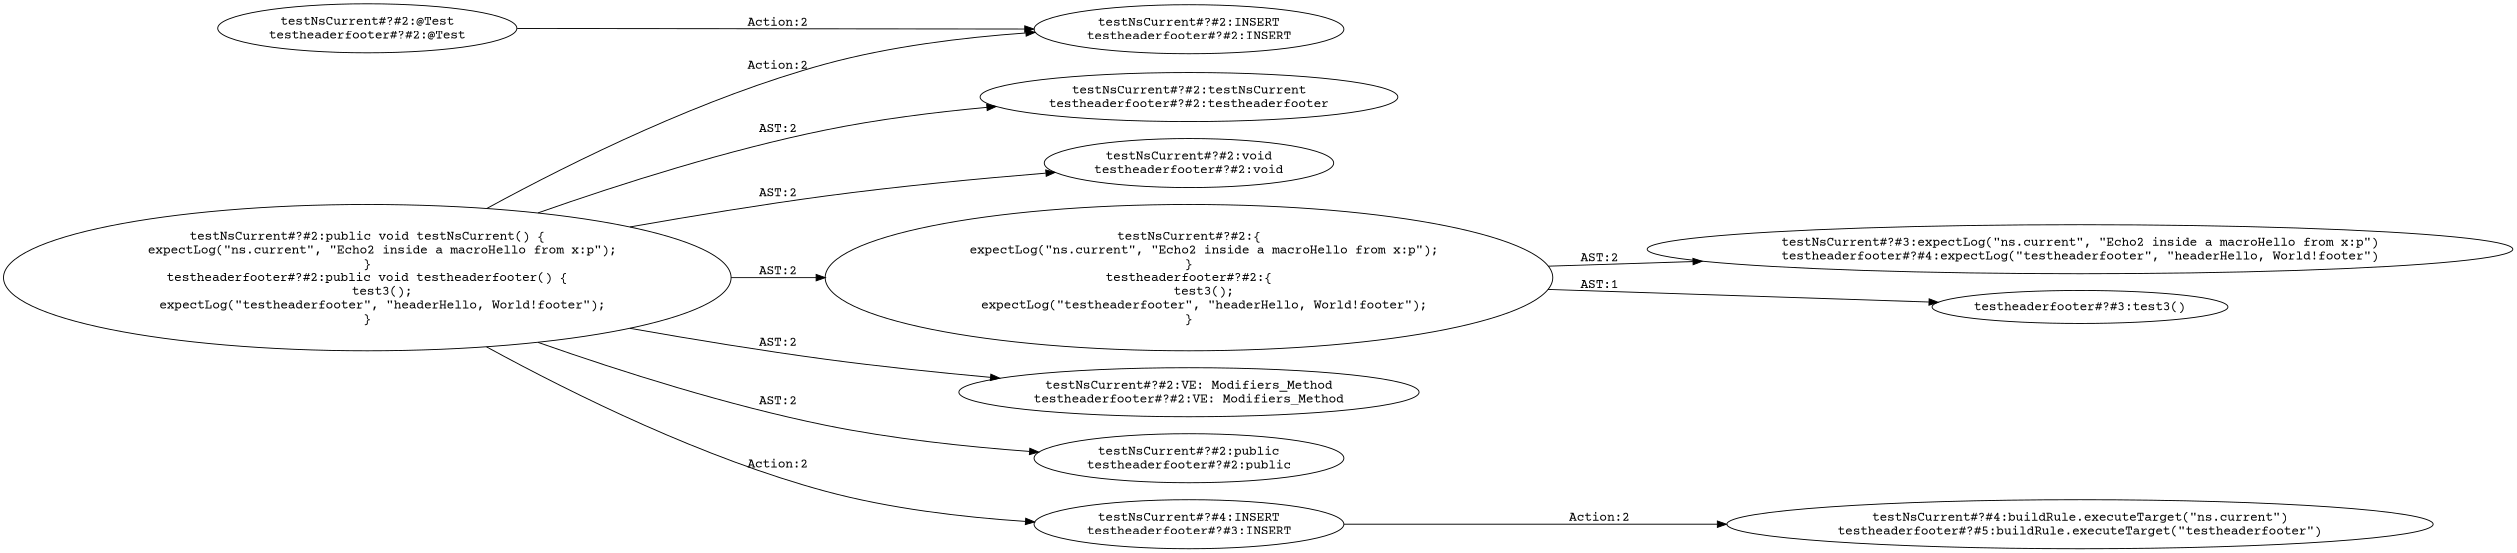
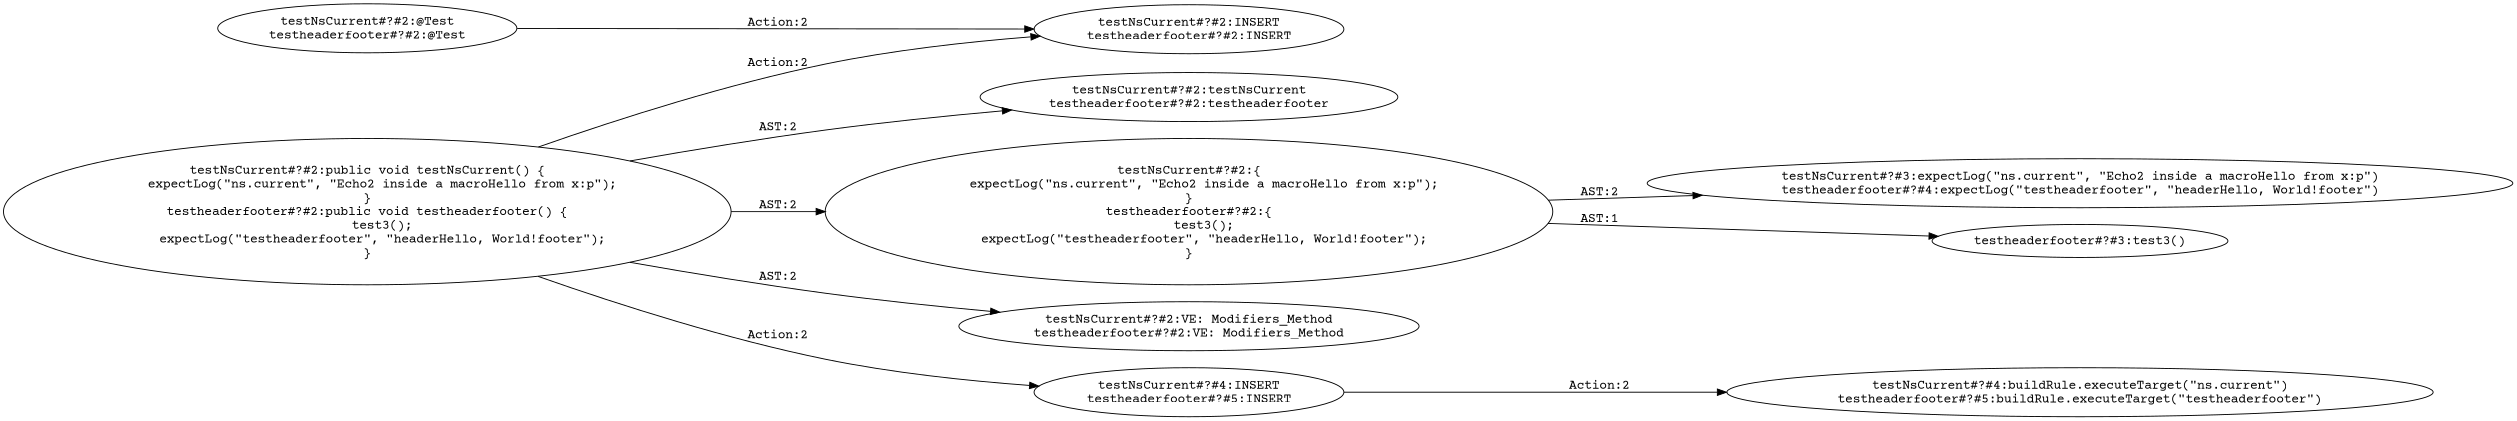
node "testNsCurrent#?#2:void testheaderfooter#?#2:void": removed
node "testNsCurrent#?#2:public testheaderfooter#?#2:public": removed
node "testNsCurrent#?#4:INSERT testheaderfooter#?#3:INSERT": label "testNsCurrent#?#4:INSERT testheaderfooter#?#3:INSERT" -> "testNsCurrent#?#4:INSERT testheaderfooter#?#5:INSERT"
